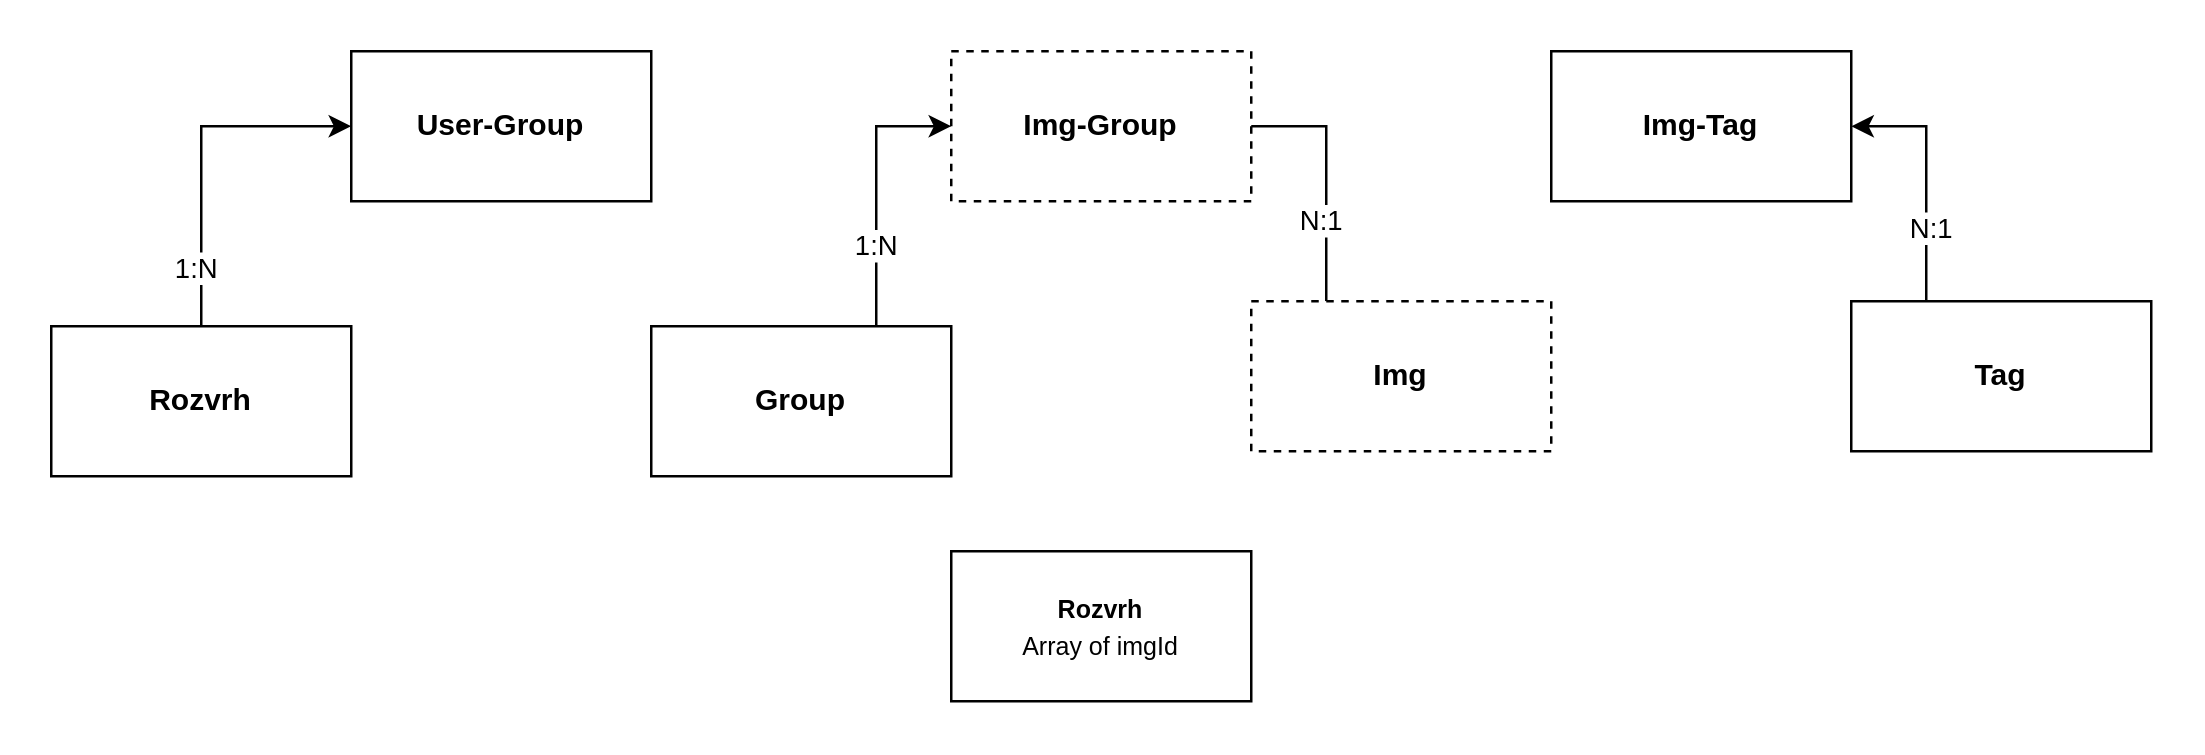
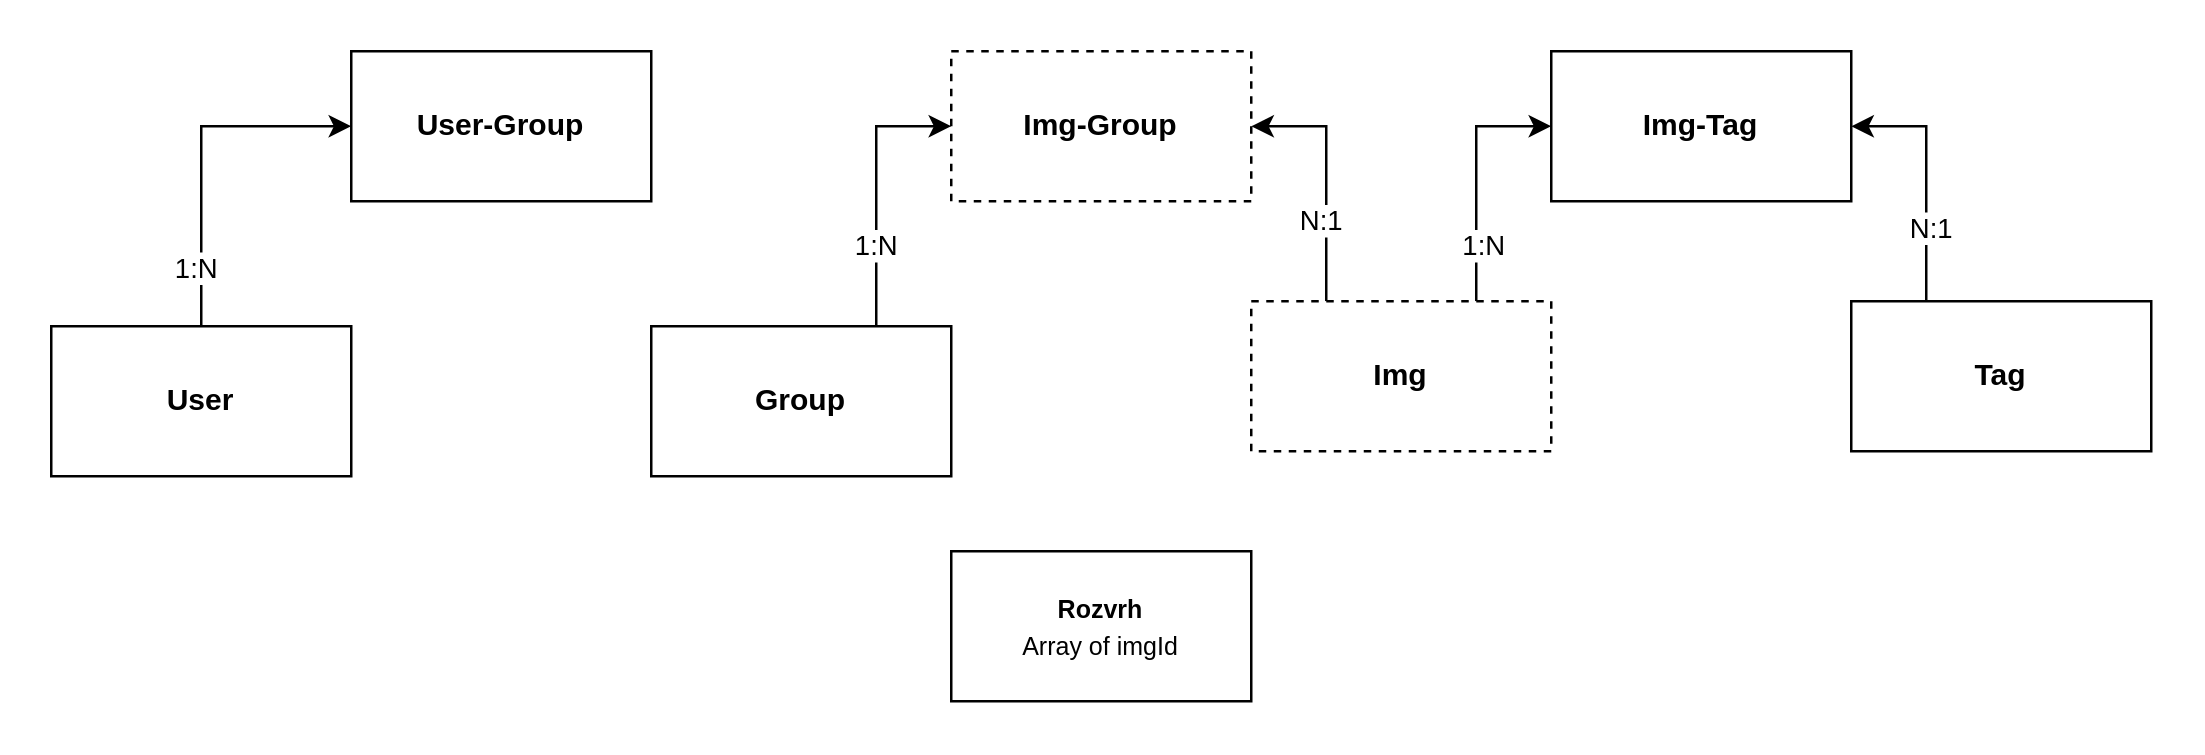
edge "Img-Group" -- "Img": arrowhead none -> classic
edge "Img" -> "Img-Tag": added, label "1:N"
node "Rozvrh": label "Rozvrh" -> "User"
